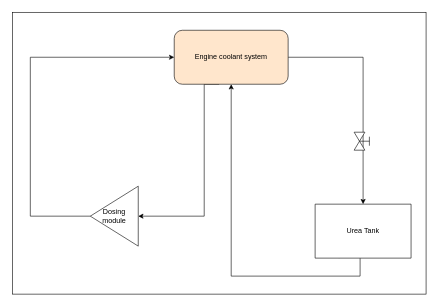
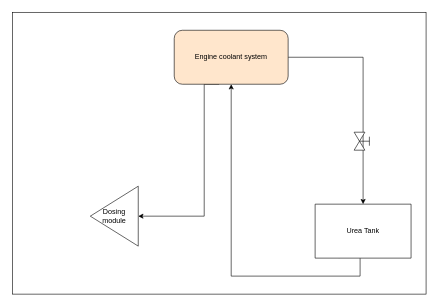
edge "Dosing module" -> "Engine coolant system": removed
